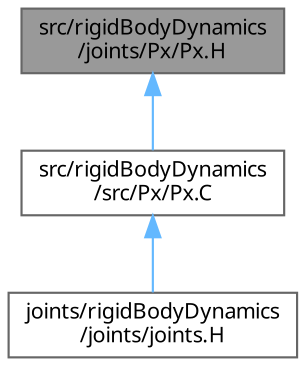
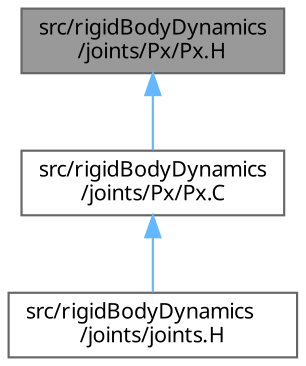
node "src/rigidBodyDynamics /src/Px/Px.C": label "src/rigidBodyDynamics /src/Px/Px.C" -> "src/rigidBodyDynamics /joints/Px/Px.C"
node "joints/rigidBodyDynamics /joints/joints.H": label "joints/rigidBodyDynamics /joints/joints.H" -> "src/rigidBodyDynamics /joints/joints.H"
